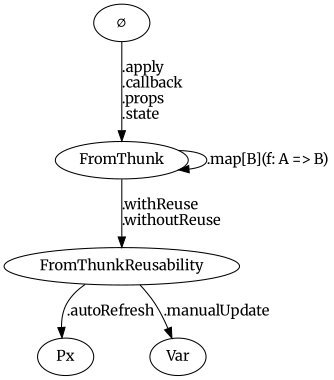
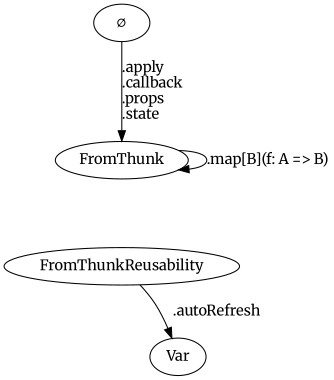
edge "FromThunk" -> "FromThunkReusability": removed, label ".withReuse .withoutReuse"
edge "FromThunkReusability" -> "Var": label ".manualUpdate" -> ".autoRefresh"
node "Px": removed
